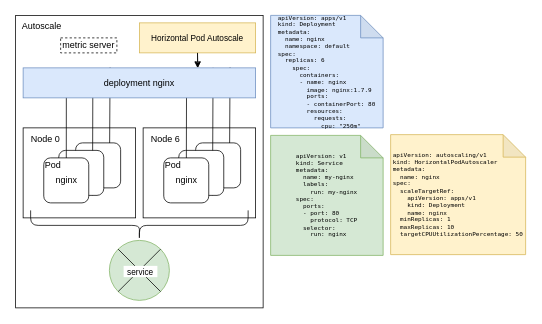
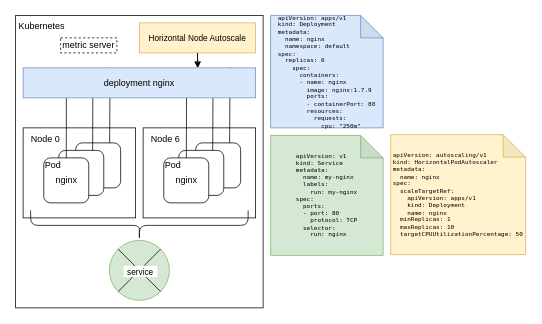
node "Autoscale": label "Autoscale" -> "Kubernetes"
node "Horizontal Pod Autoscale": label "Horizontal Pod Autoscale" -> "Horizontal Node Autoscale"
